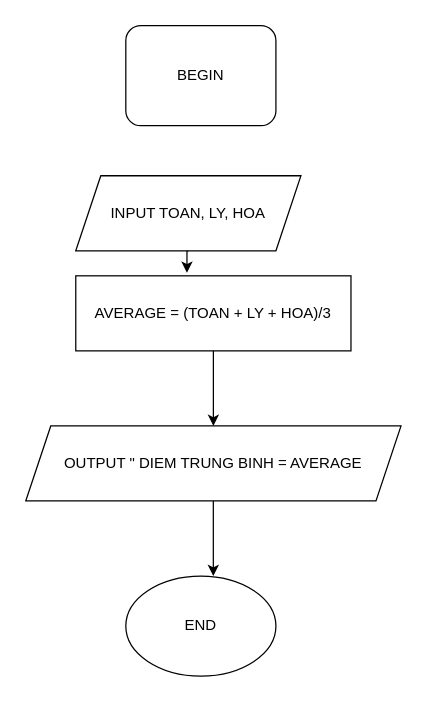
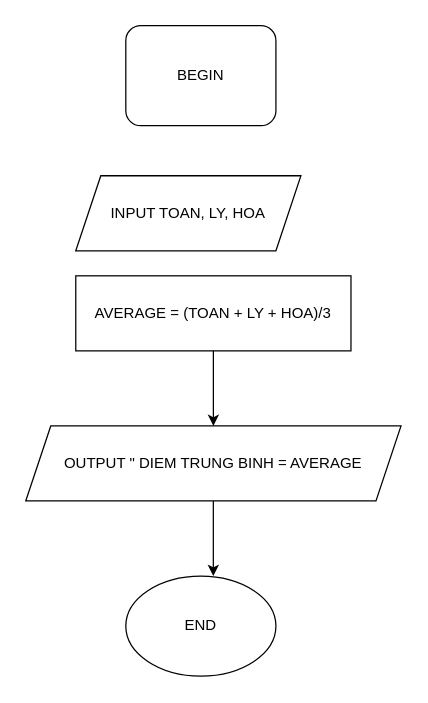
edge "INPUT TOAN, LY, HOA" -> "AVERAGE = (TOAN + LY + HOA)/3": removed
